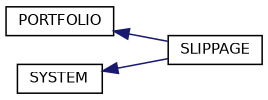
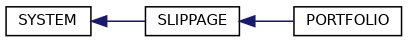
edge "SLIPPAGE" -> "PORTFOLIO": reversed
